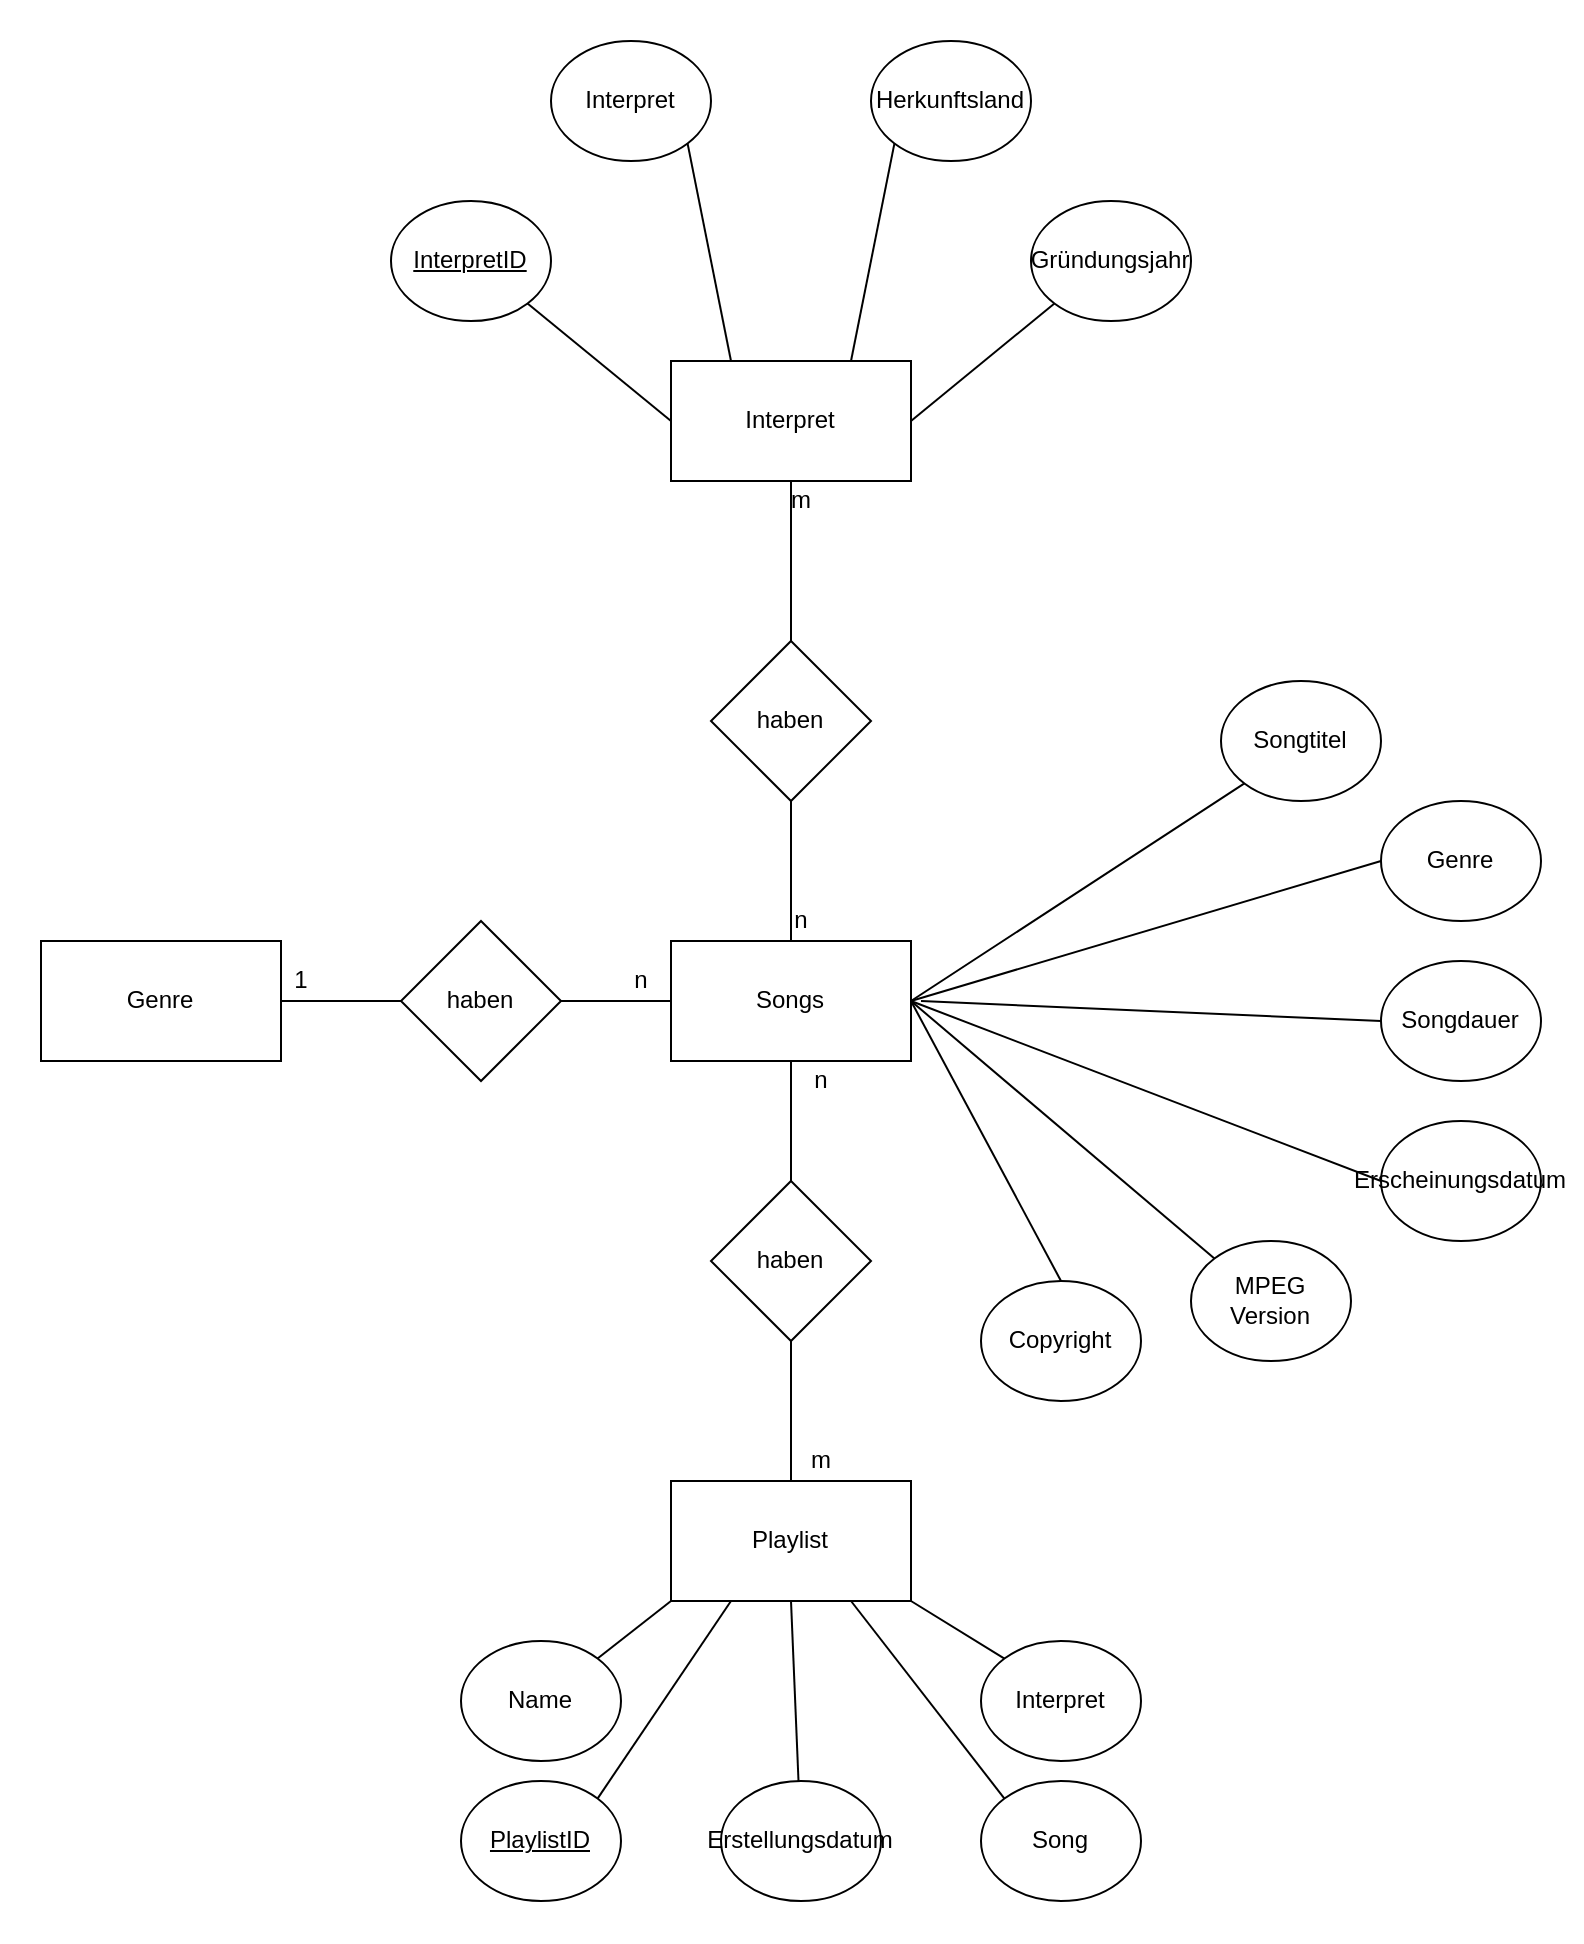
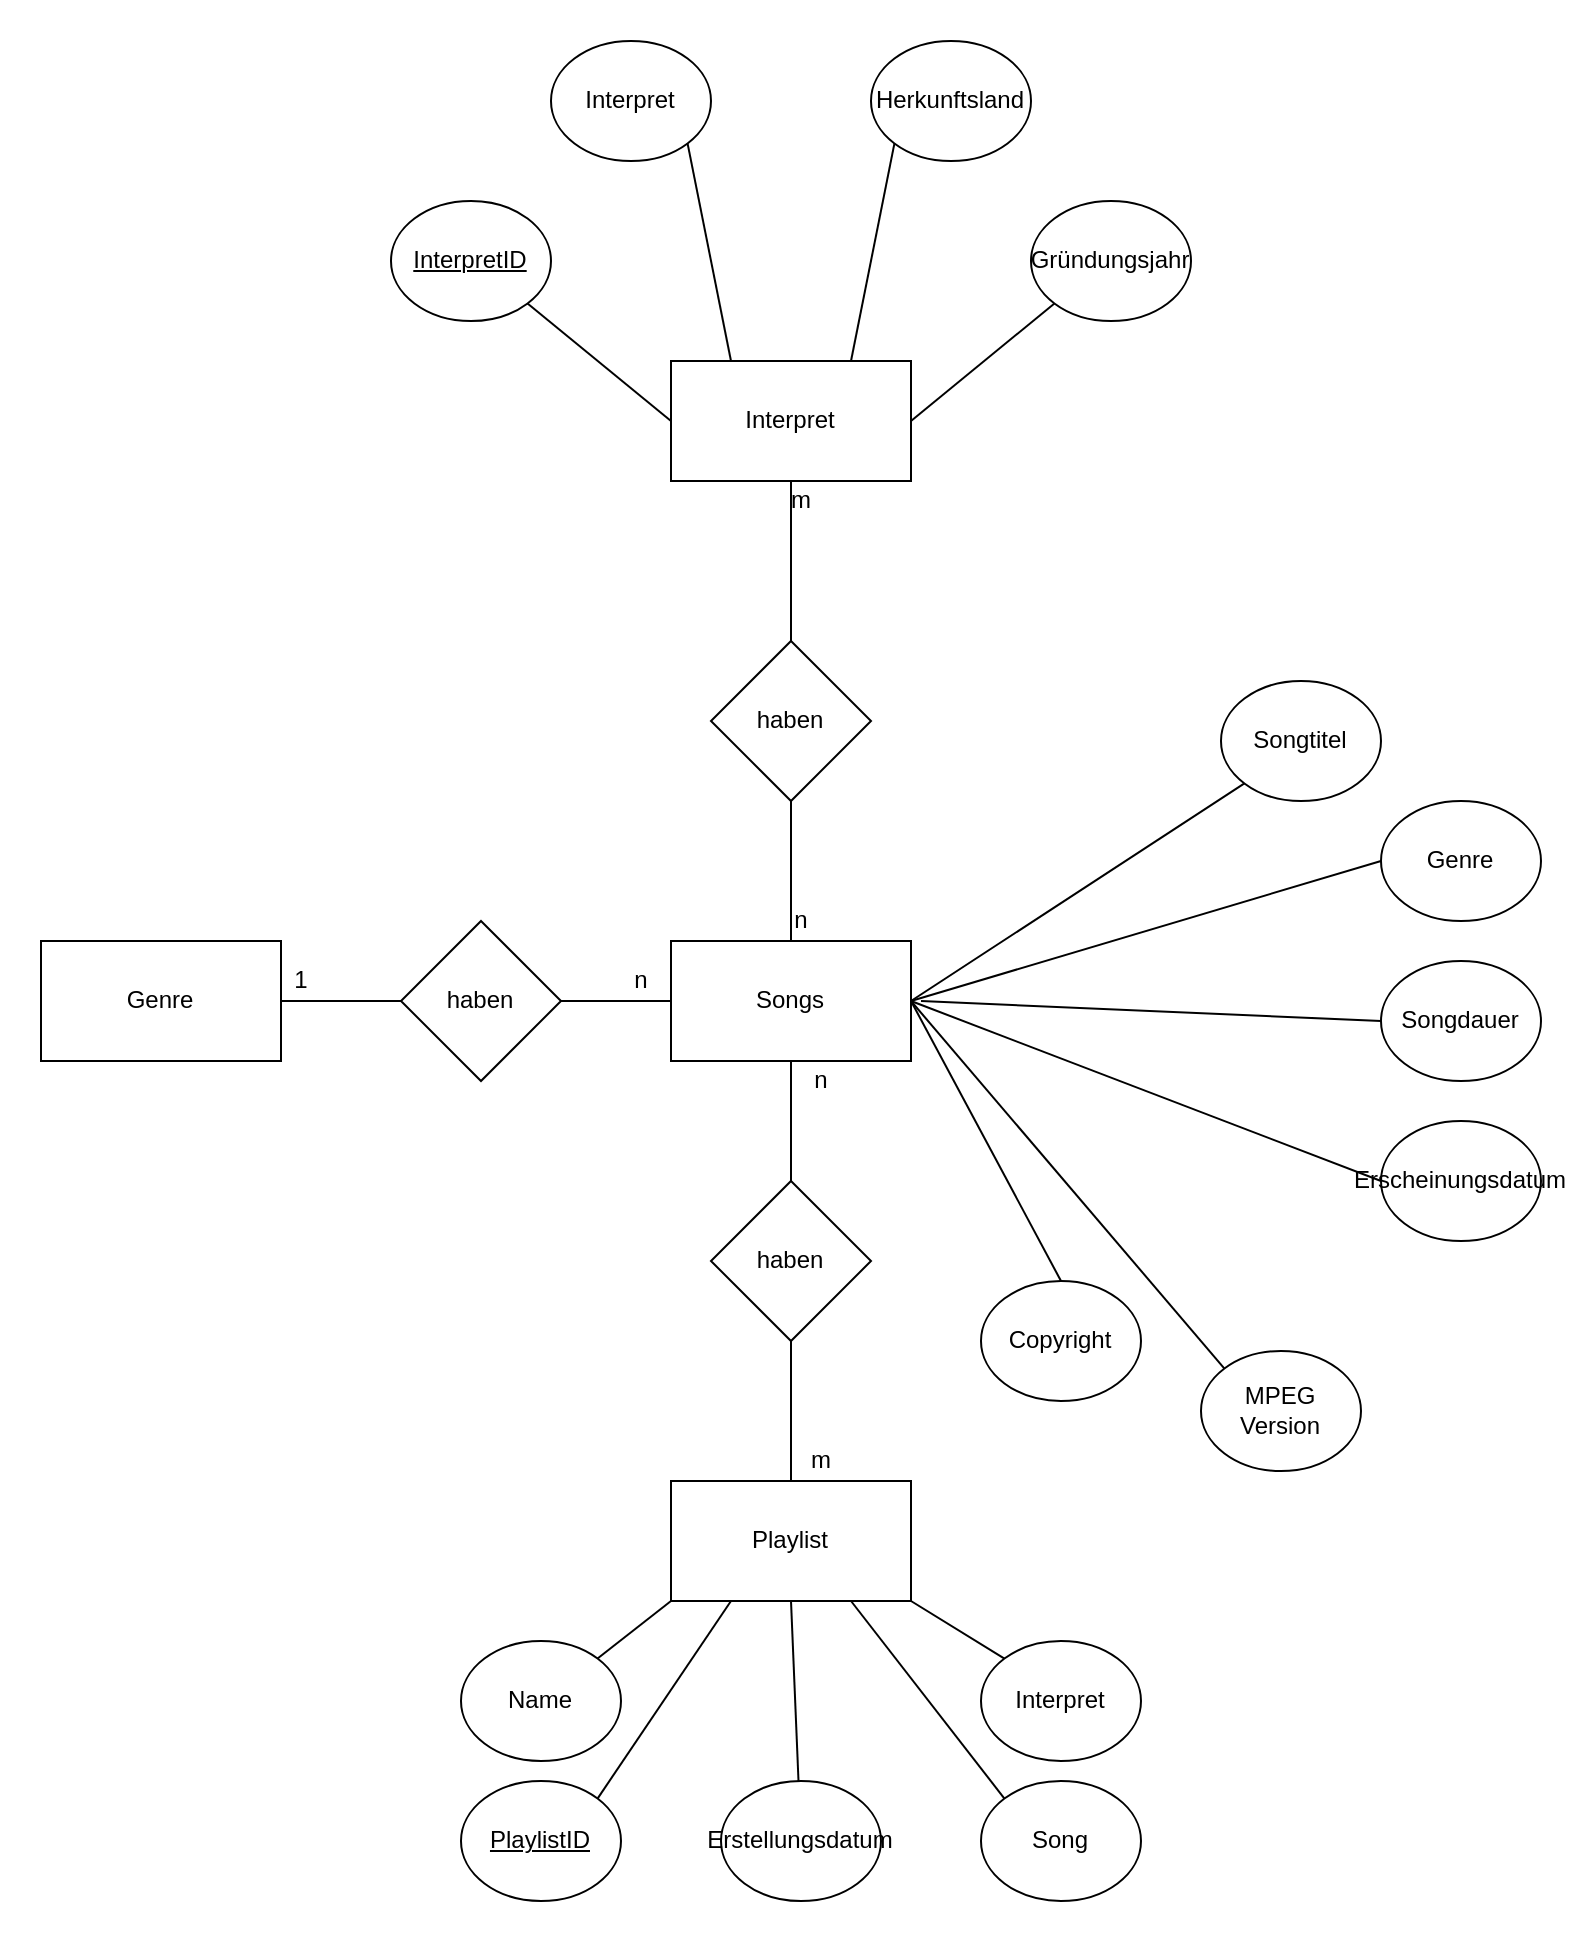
node "MPEG Version": moved (1271, 1301) -> (1281, 1411)
